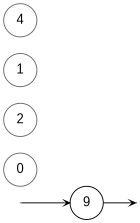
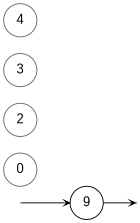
node "1": label "1" -> "3"
